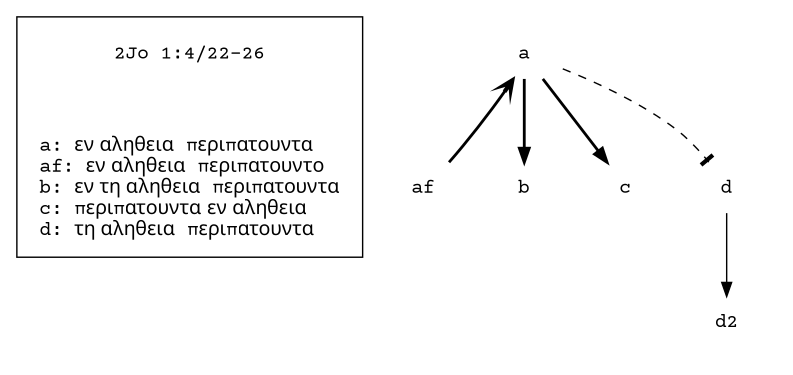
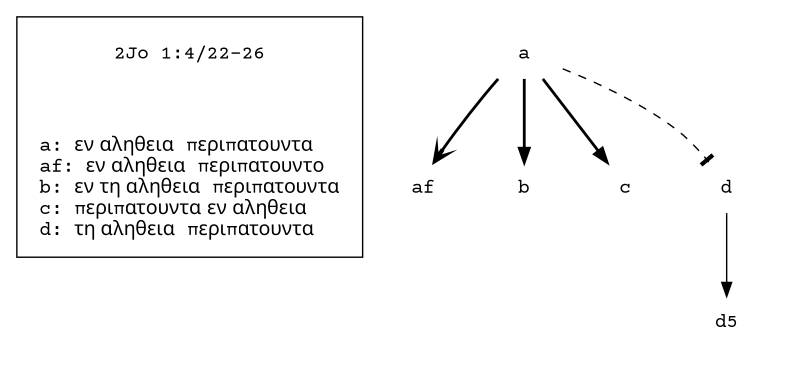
edge "af" -> "a": reversed
node "d2": label "d2" -> "d5"
